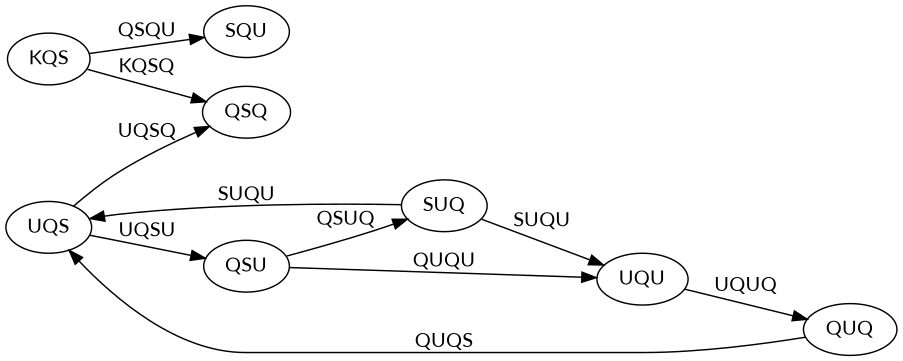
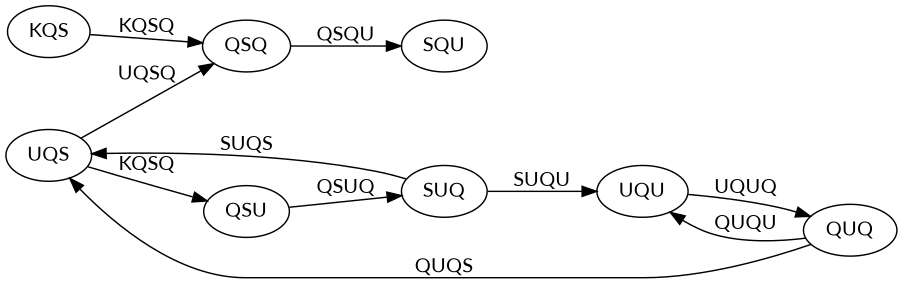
edge "KQS" -> "SQU": now "QSQ" -> "SQU"
edge "SUQ" -> "UQS": label "SUQU" -> "SUQS"
edge "UQS" -> "QSU": label "UQSU" -> "KQSQ"
edge "QSU" -> "UQU": now "QUQ" -> "UQU"
